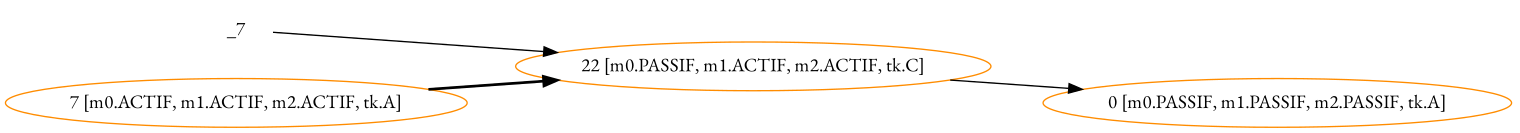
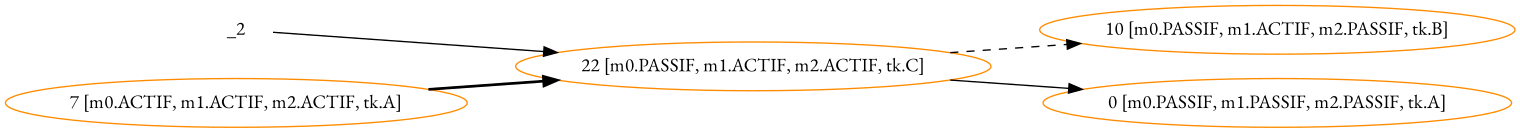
node "_7": label "_7" -> "_2"
node "10 [m0.PASSIF, m1.ACTIF, m2.PASSIF, tk.B]": added
